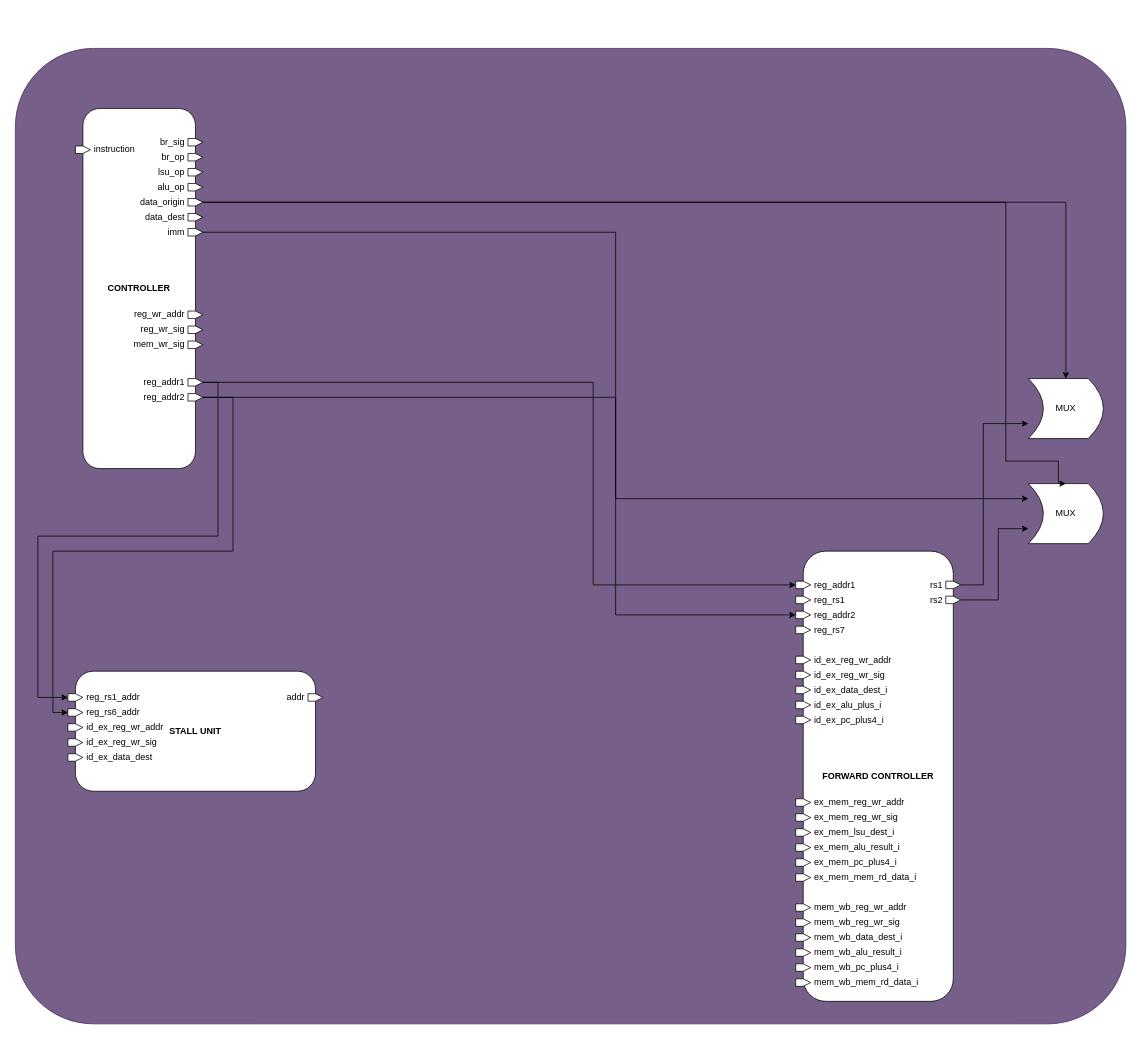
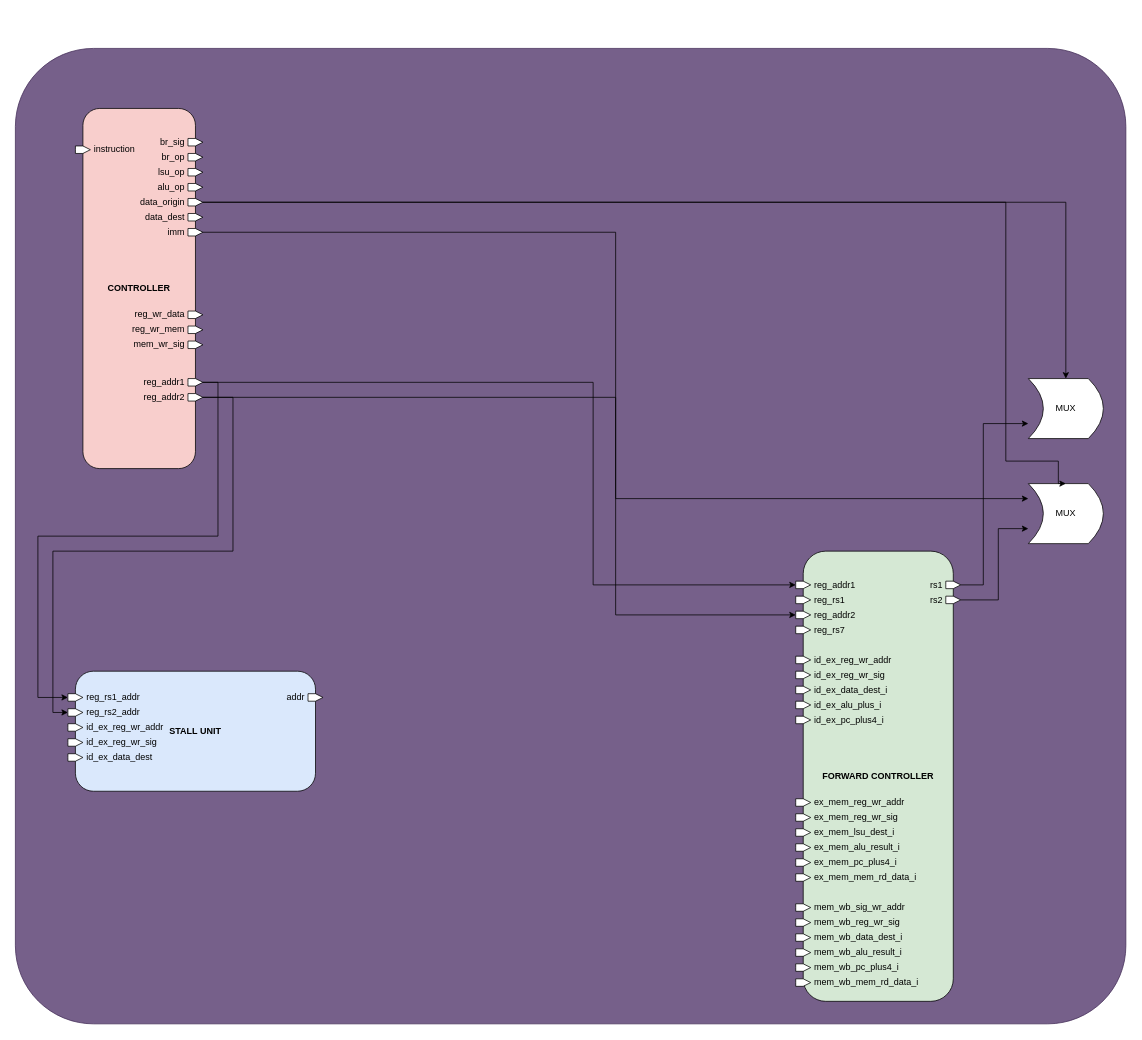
node "CONTROLLER": fillcolor #ffffff -> #f8cecc
node "reg_wr_addr": label "reg_wr_addr" -> "reg_wr_data"
node "reg_wr_sig": label "reg_wr_sig" -> "reg_wr_mem"
node "reg_rs6_addr": label "reg_rs6_addr" -> "reg_rs2_addr"
node "STALL UNIT": fillcolor #ffffff -> #dae8fc
node "FORWARD CONTROLLER": fillcolor #ffffff -> #d5e8d4
node "mem_wb_reg_wr_addr": label "mem_wb_reg_wr_addr" -> "mem_wb_sig_wr_addr"
